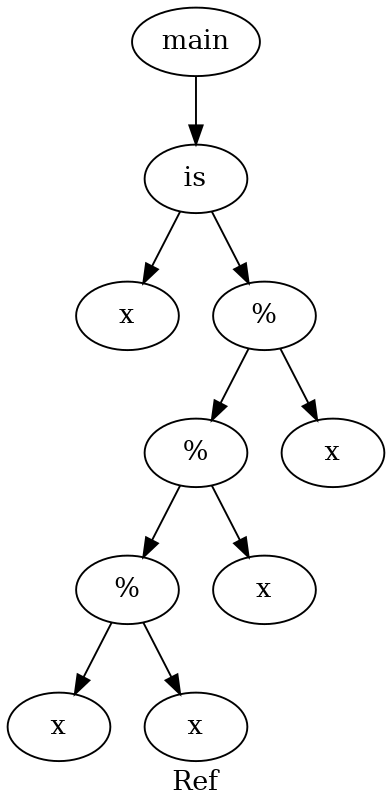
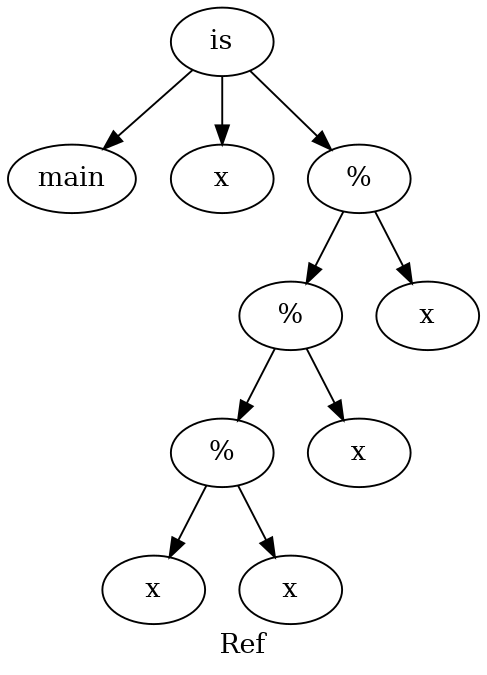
edge "main" -> "is": reversed
